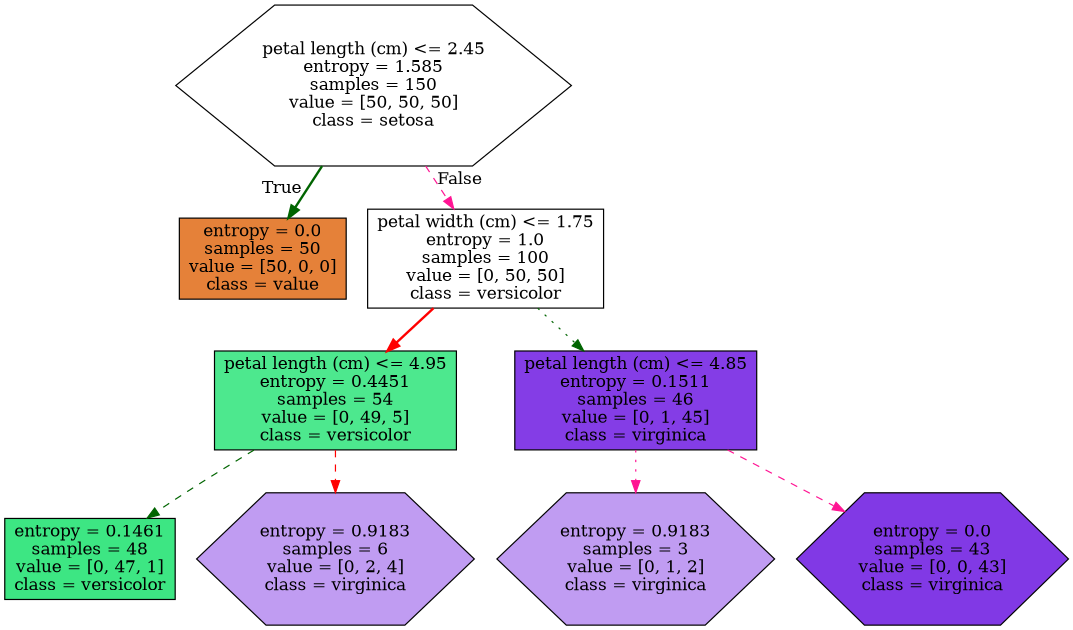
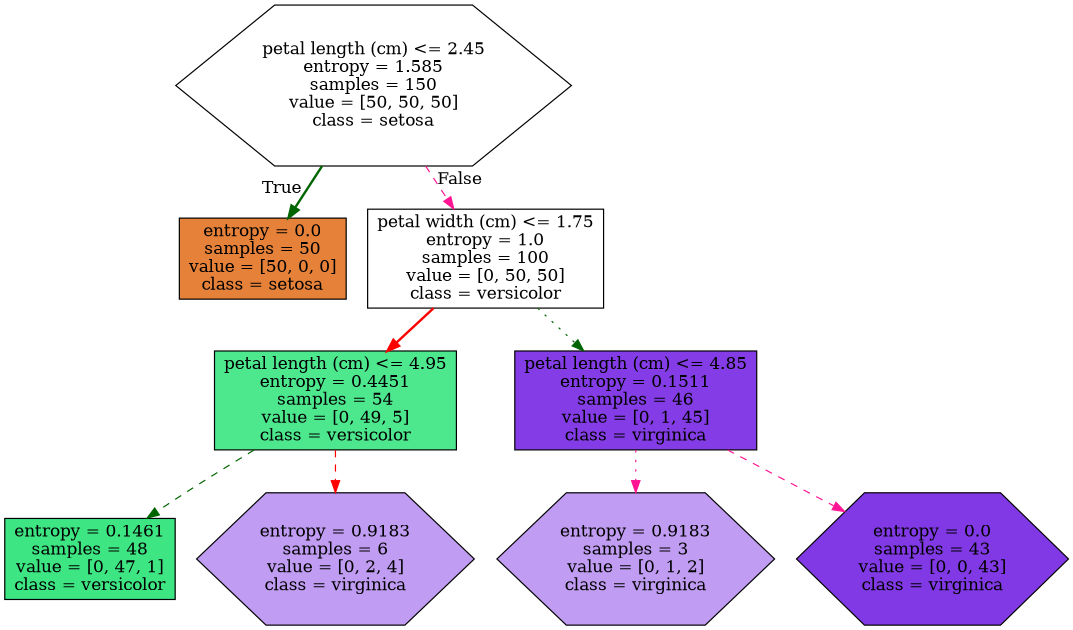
node "entropy = 0.0 samples = 50 value = [50, 0, 0] class = value": label "entropy = 0.0 samples = 50 value = [50, 0, 0] class = value" -> "entropy = 0.0 samples = 50 value = [50, 0, 0] class = setosa"
